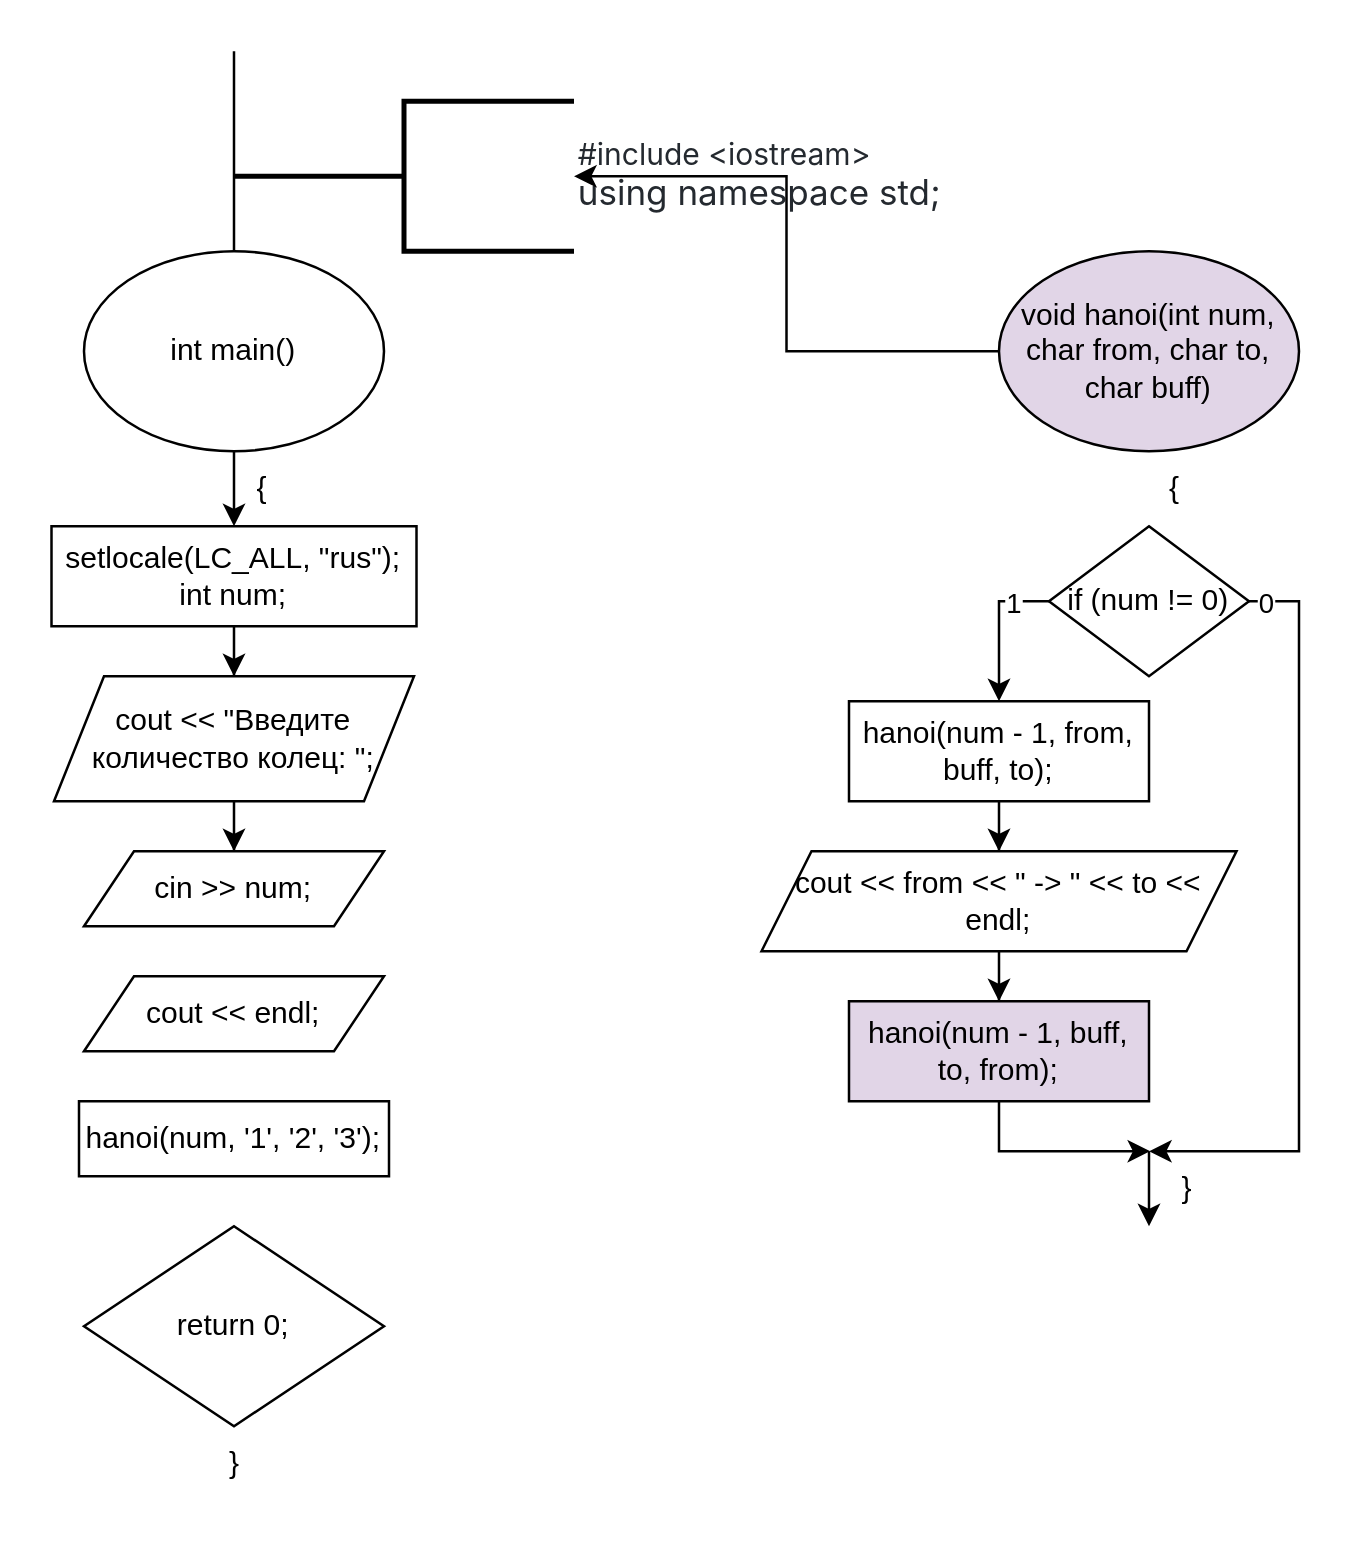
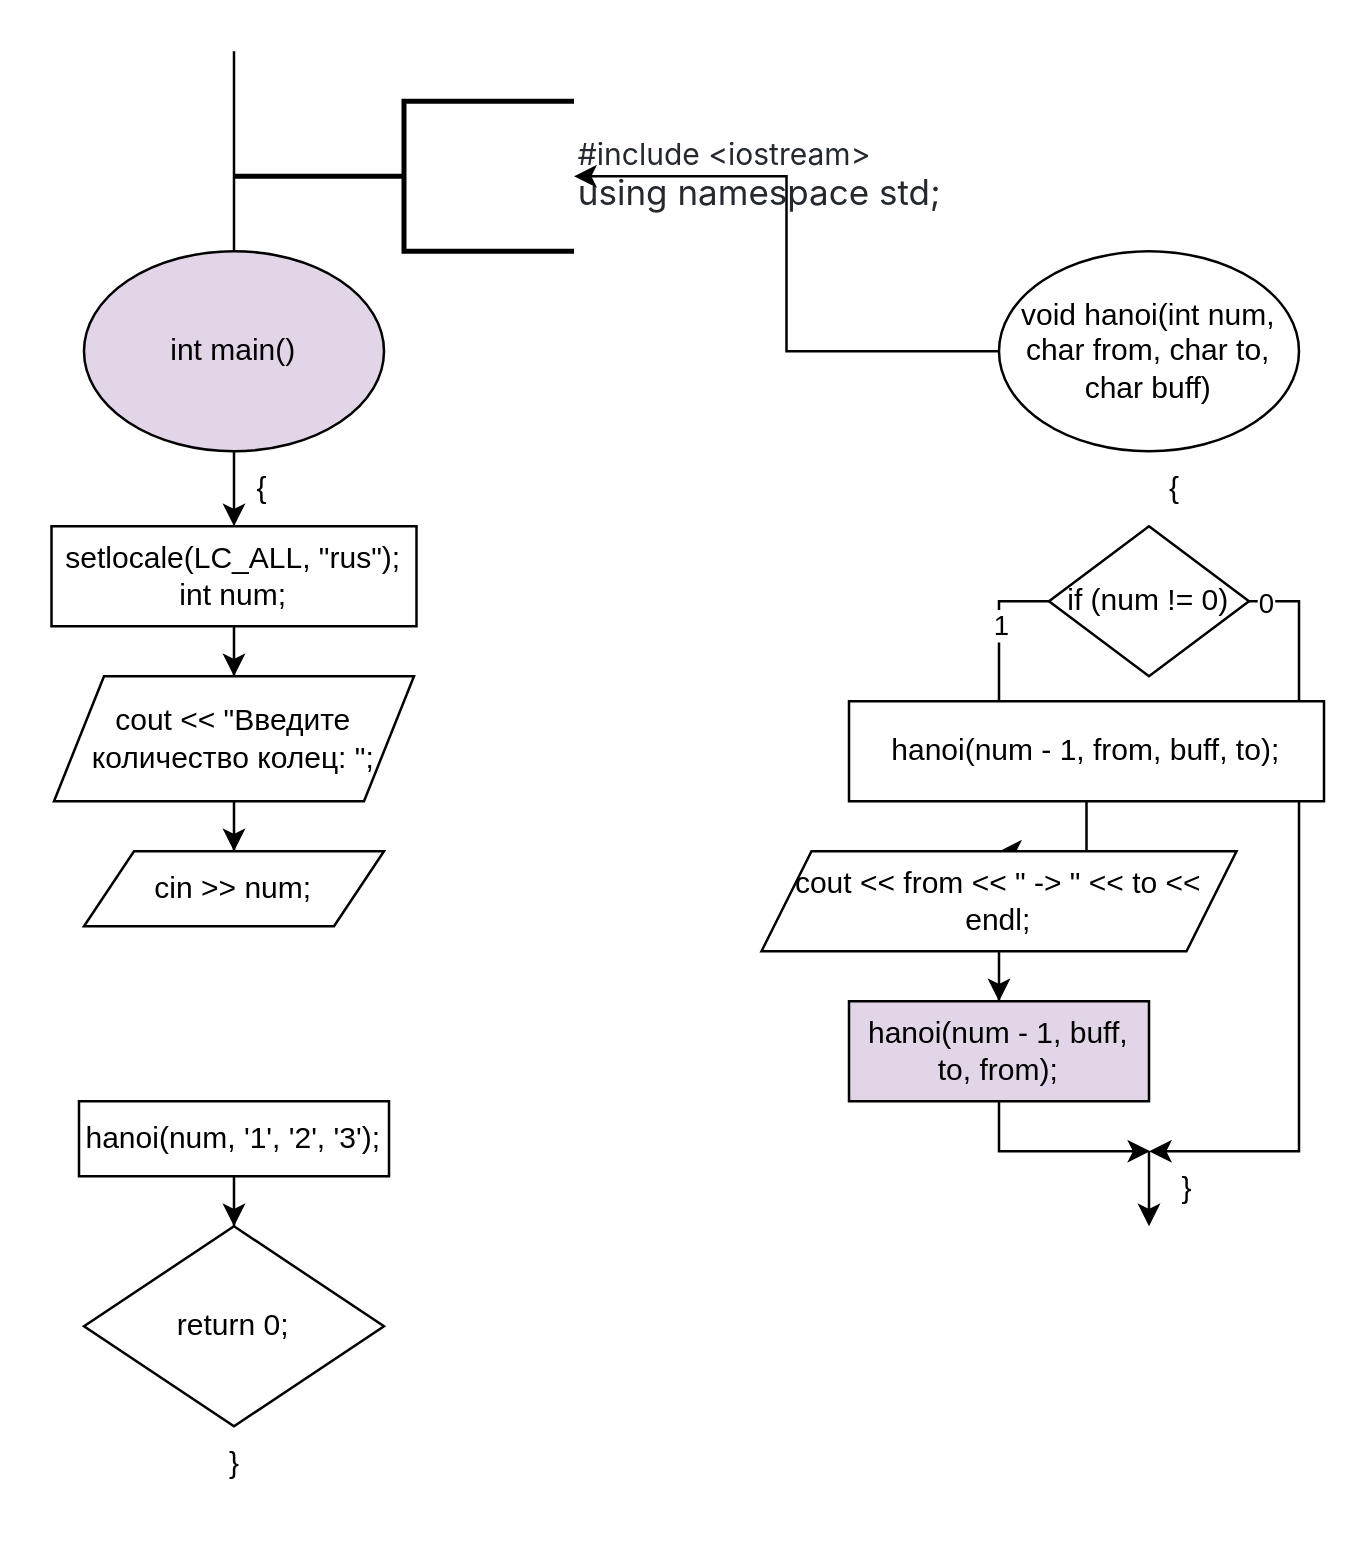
node "int main()": fillcolor #ffffff -> #e1d5e7
node "void hanoi(int num, char from, char to, char buff)": fillcolor #e1d5e7 -> #ffffff
node "hanoi(num - 1, from, buff, to);": size 300x100 -> 475x100
node "cout << endl;": removed
edge "hanoi(num, '1', '2', '3');" -> "return 0;": added
